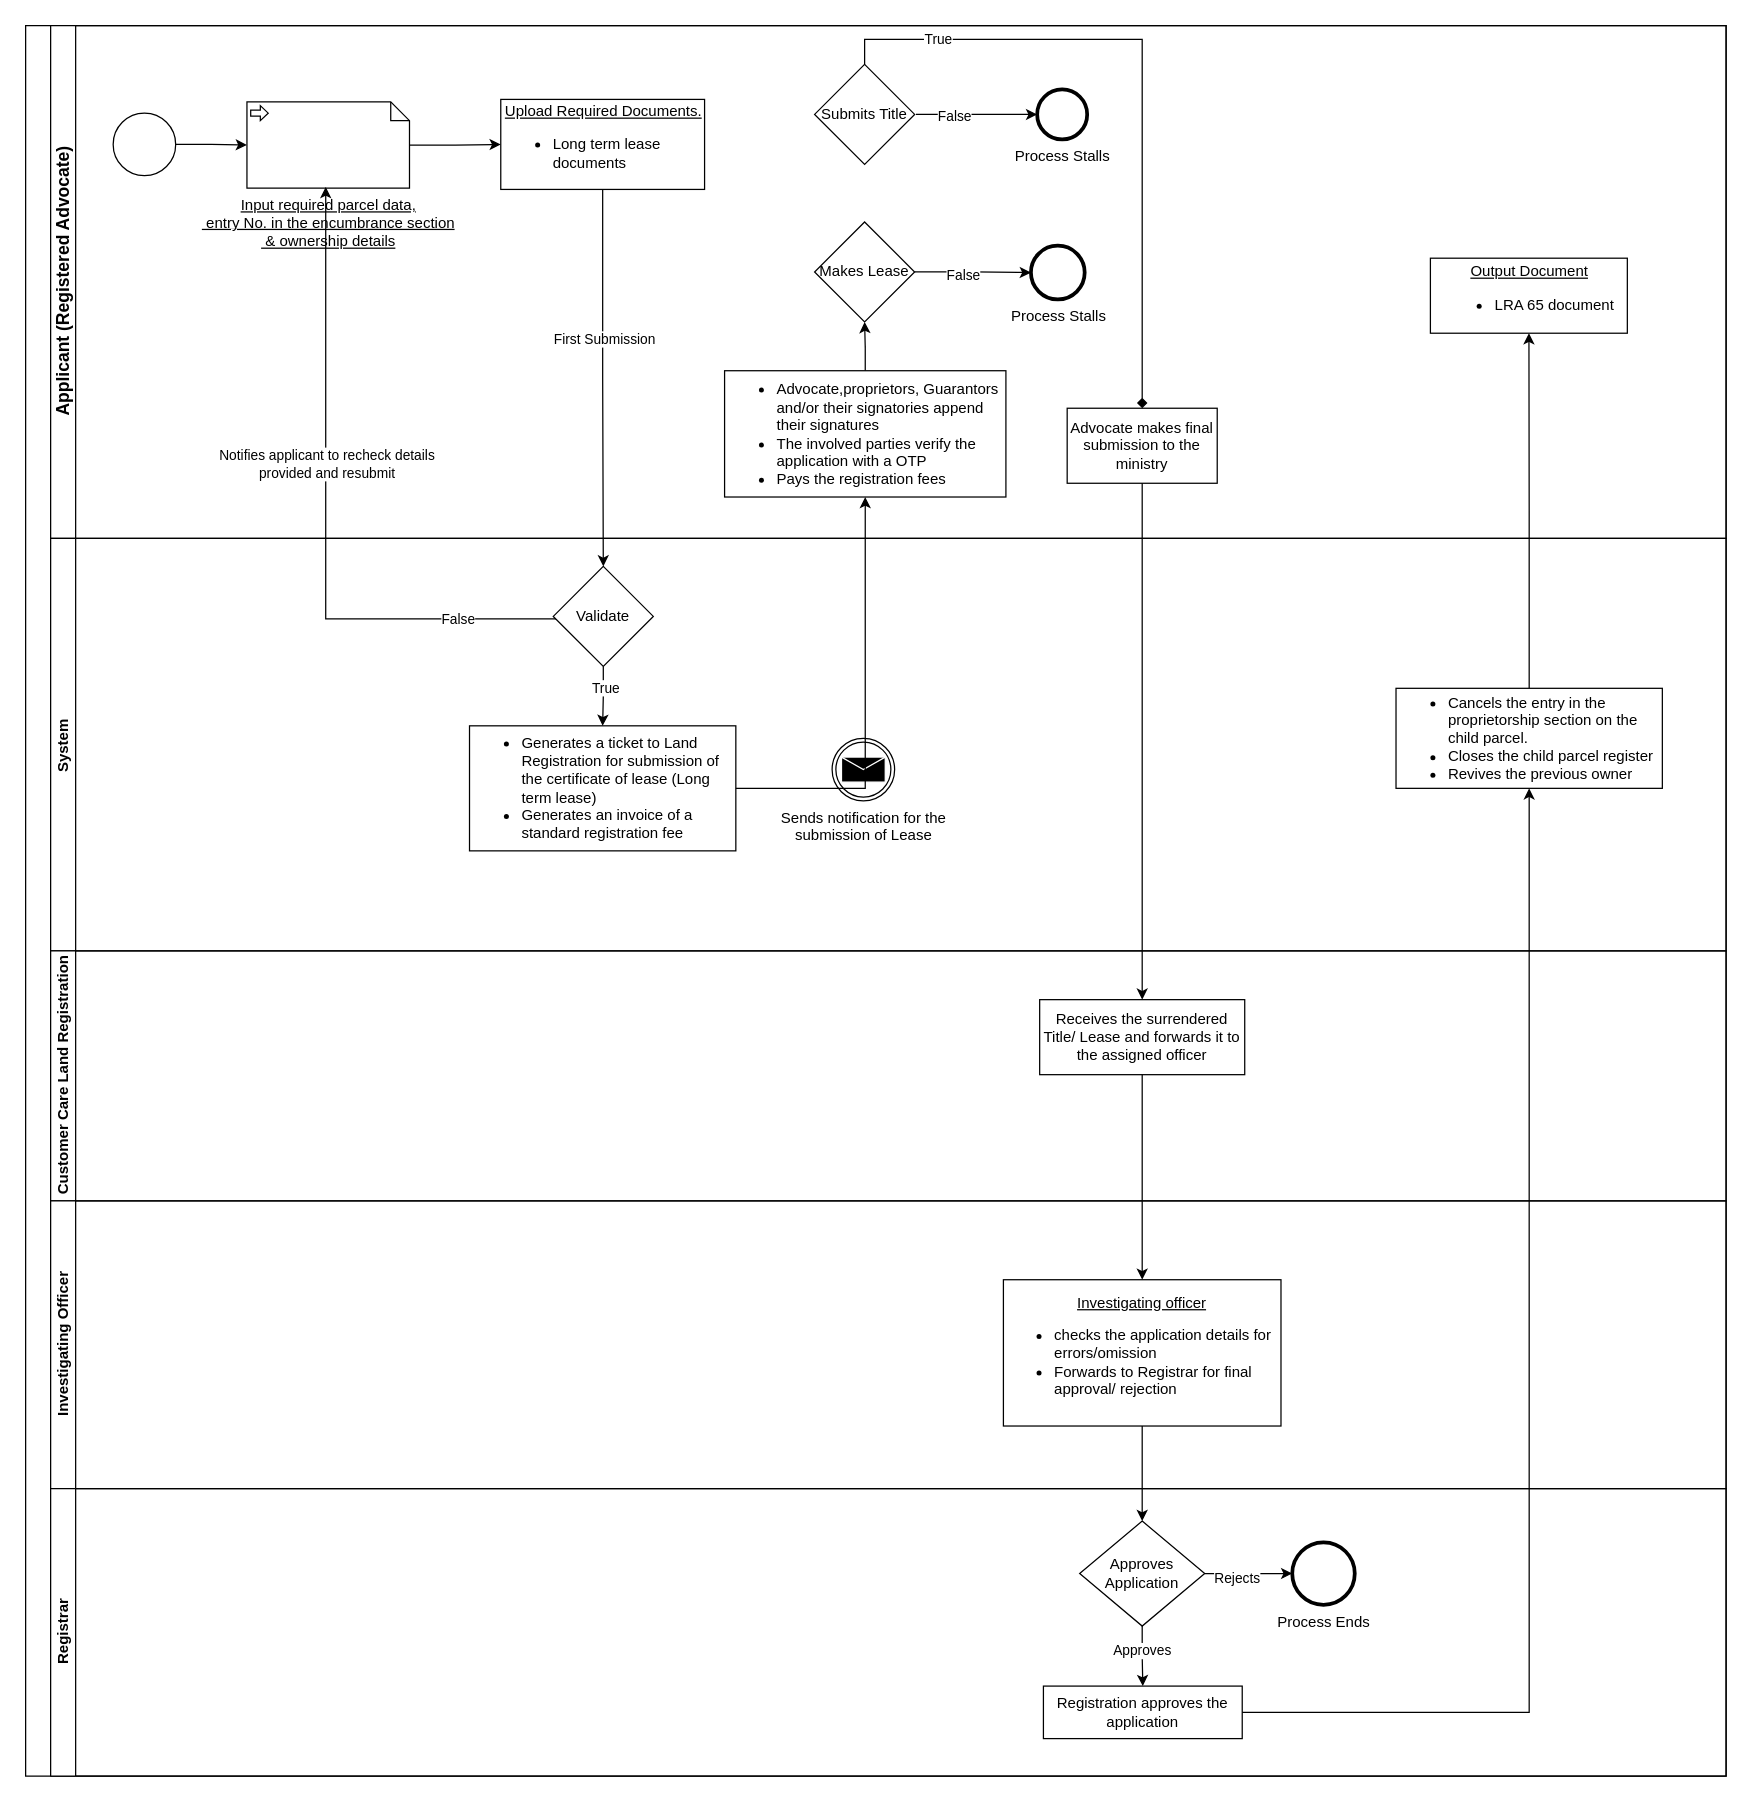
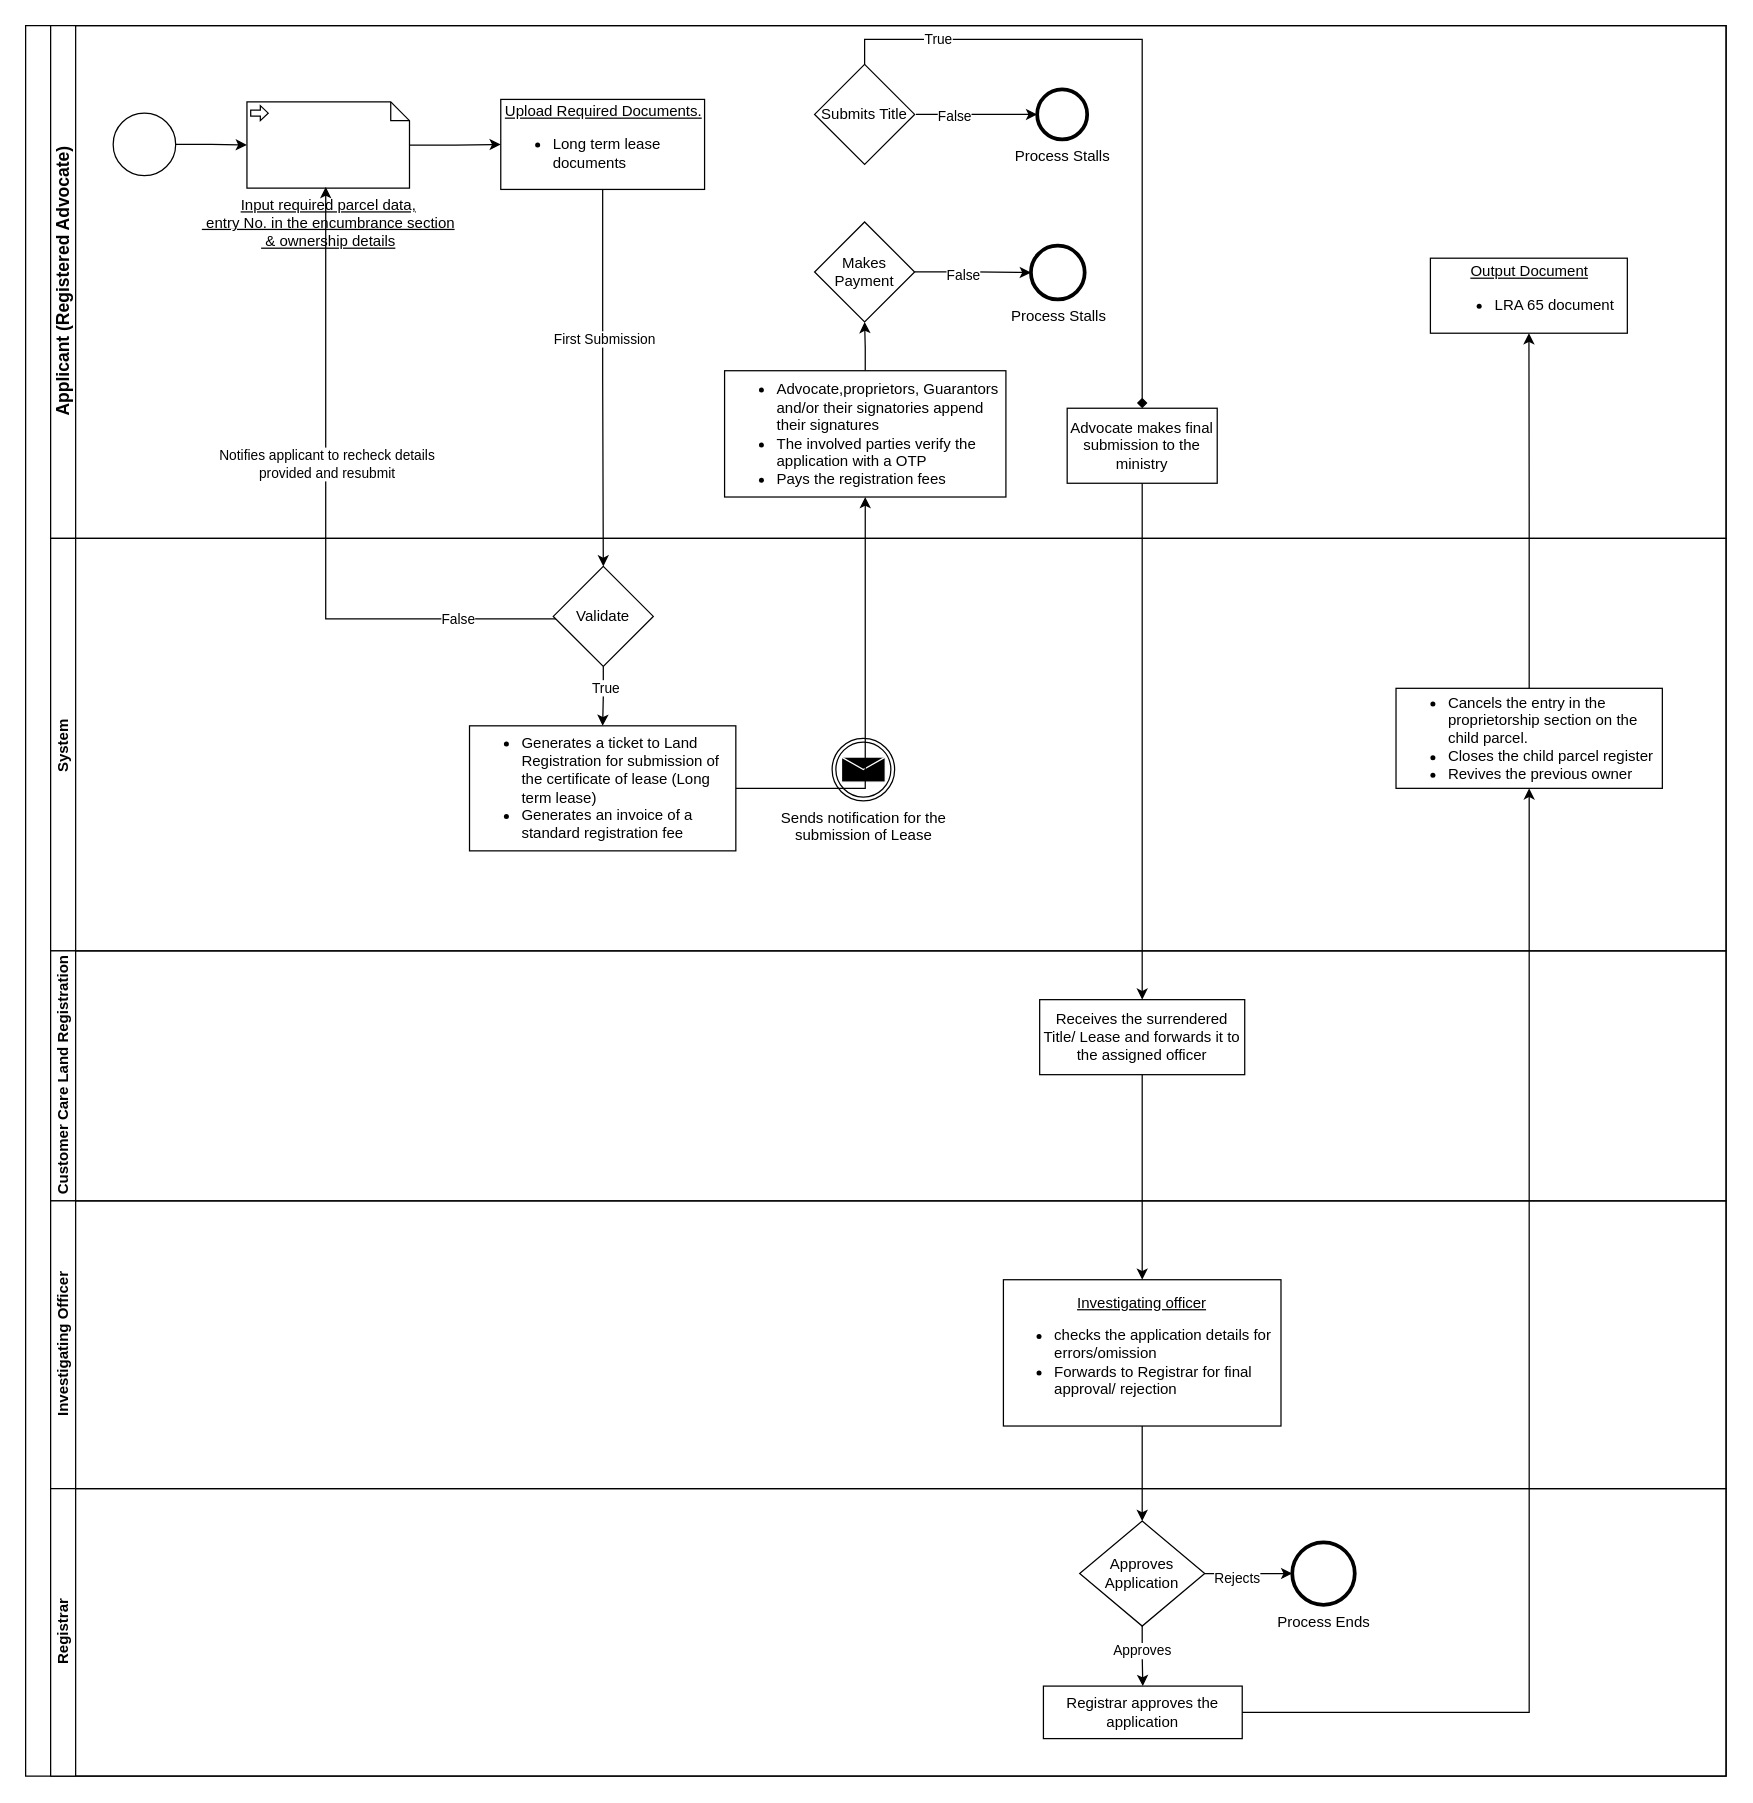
node "Makes Lease": label "Makes Lease" -> "Makes Payment"
node "Registration approves the application": label "Registration approves the application" -> "Registrar approves the application"
